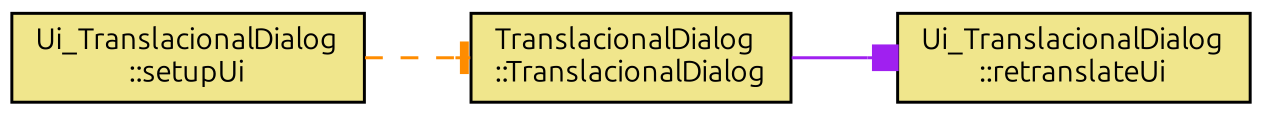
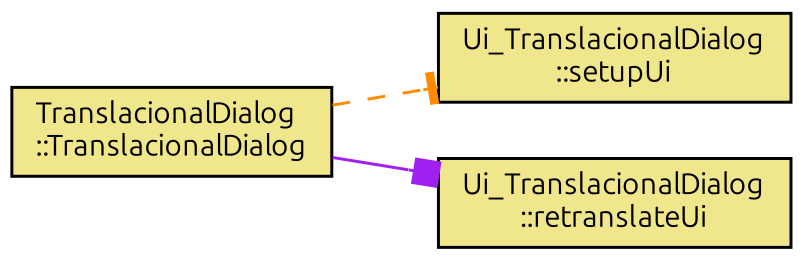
edge "Ui_TranslacionalDialog ::setupUi" -> "TranslacionalDialog ::TranslacionalDialog": reversed
